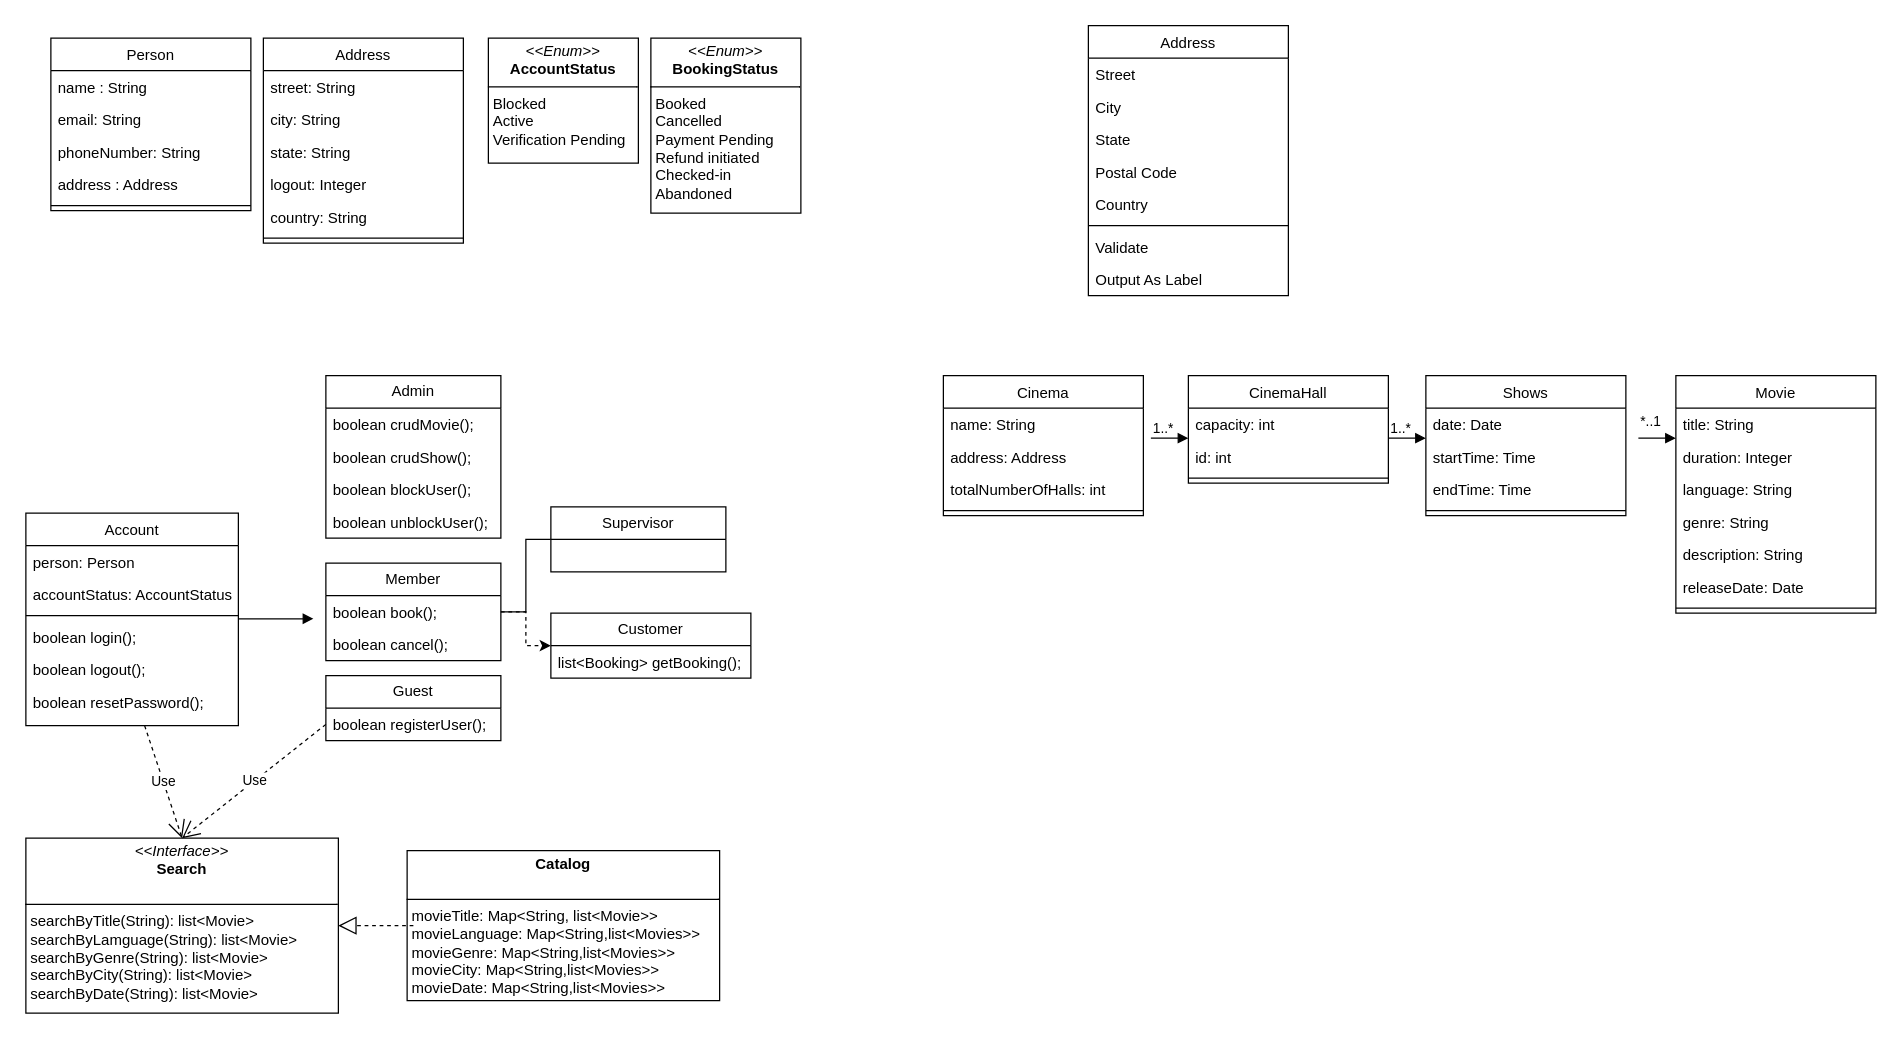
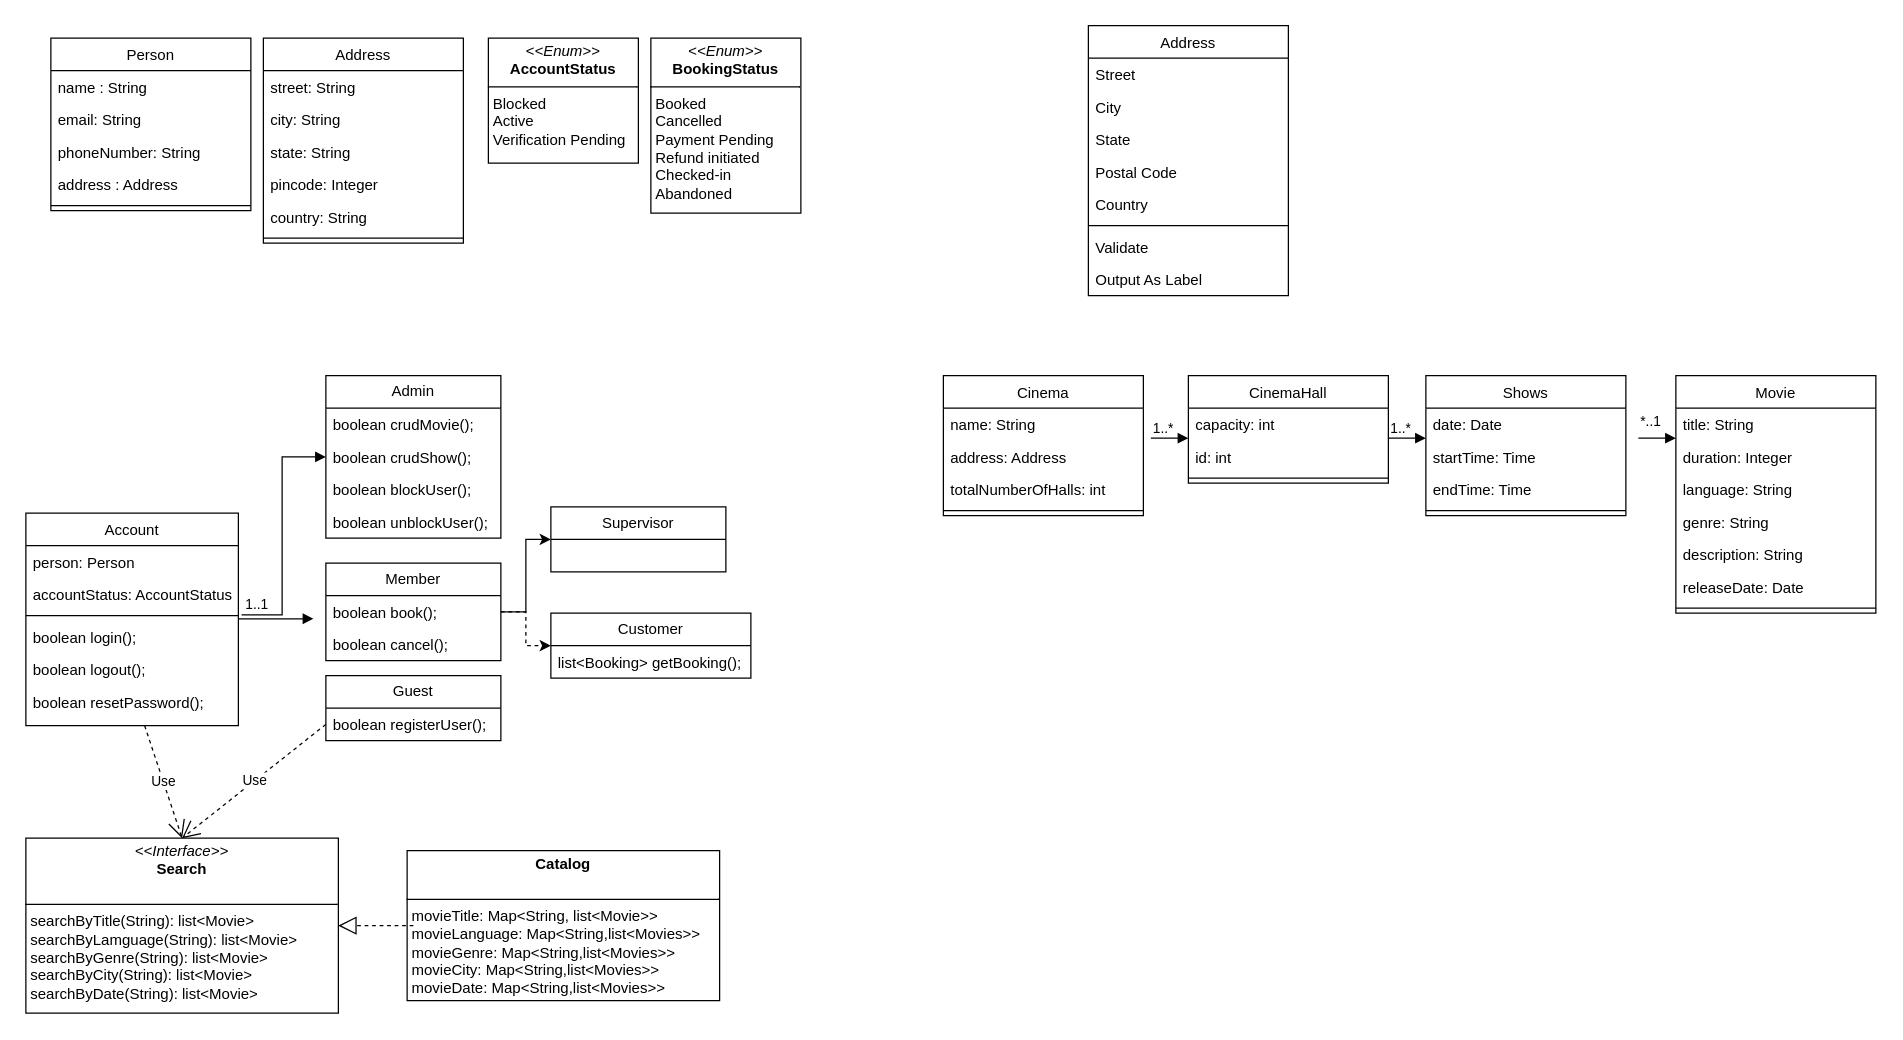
node "logout: Integer": label "logout: Integer" -> "pincode: Integer"
edge "accountStatus: AccountStatus" -> "boolean crudShow();": added, label "1..1"
edge "Supervisor" -- "boolean book();": arrowhead none -> classic
